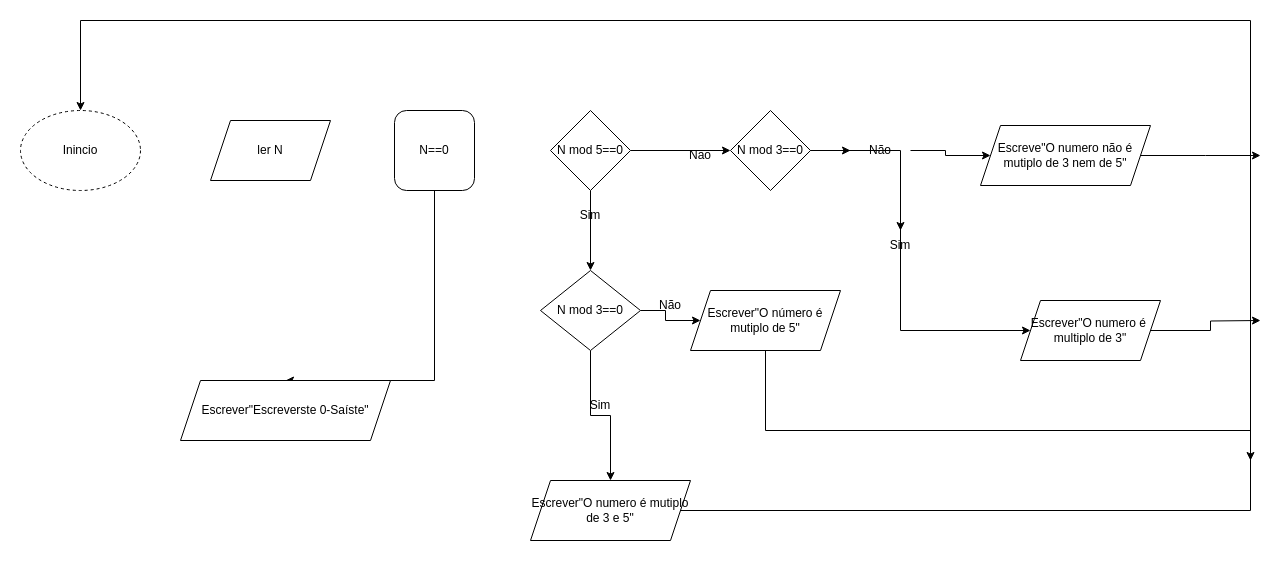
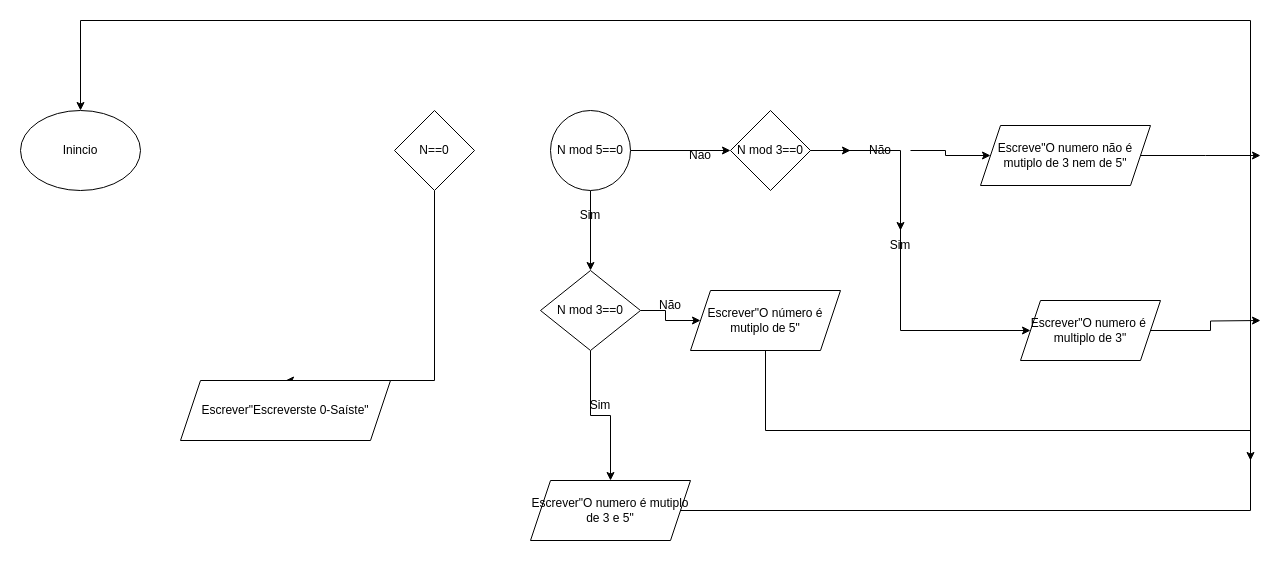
node "Inincio": style dashed -> solid
node "ler N": removed
node "N==0": shape rounded rectangle -> diamond
node "N mod 5==0": shape diamond -> ellipse
